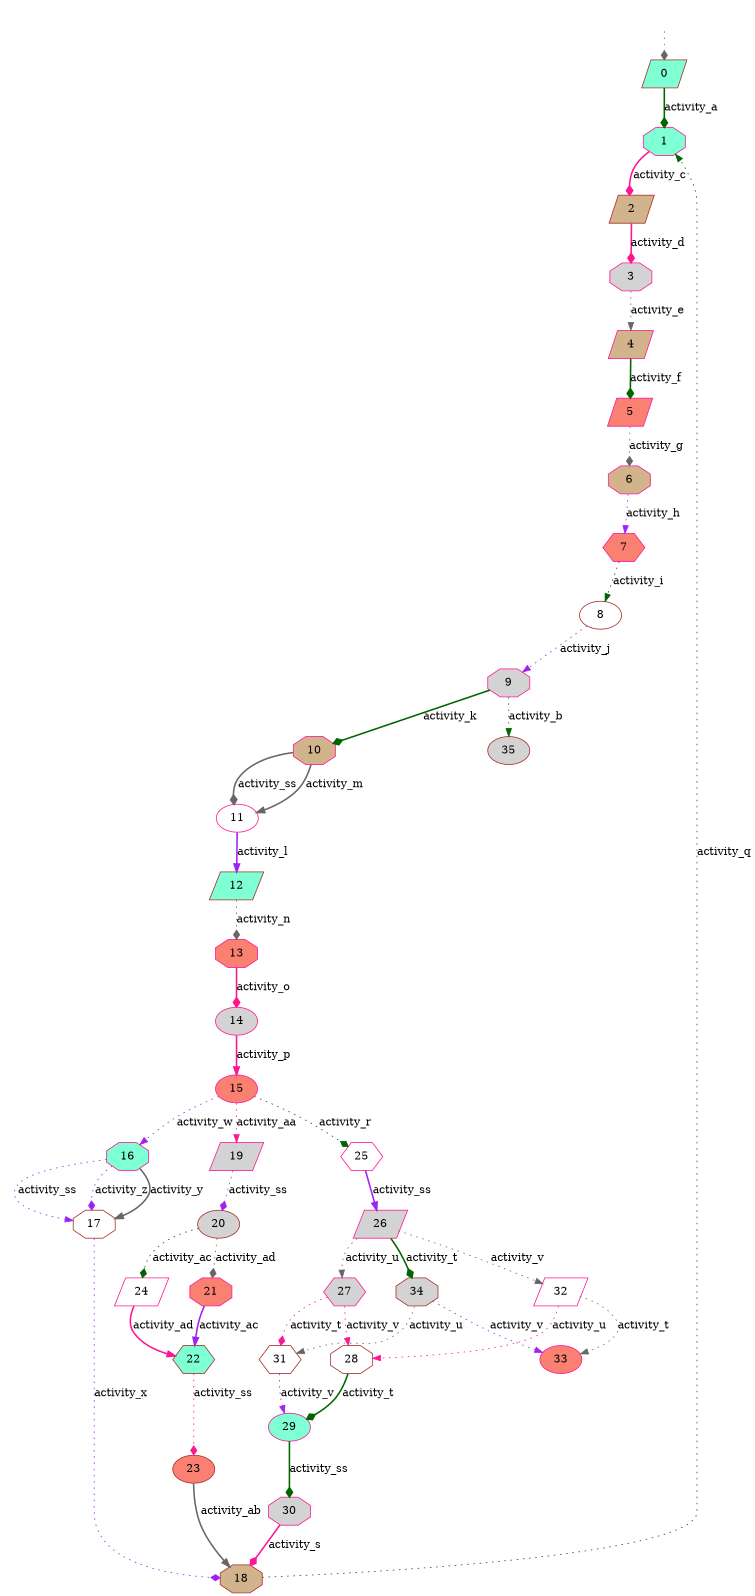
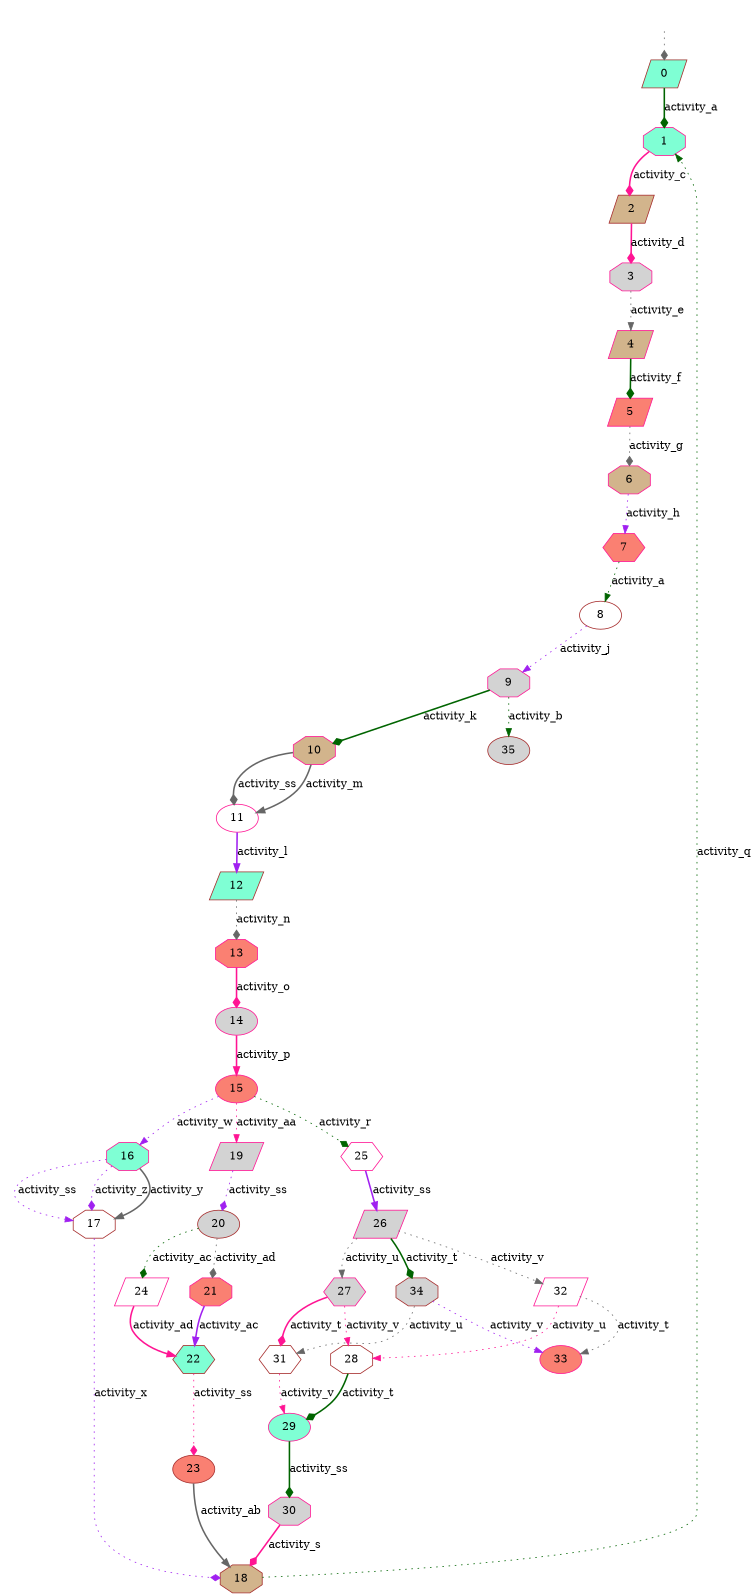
edge "7" -> "8": label "activity_i" -> "activity_a"
edge "27" -> "31": style dotted -> bold
edge "31" -> "29": color purple -> deeppink
